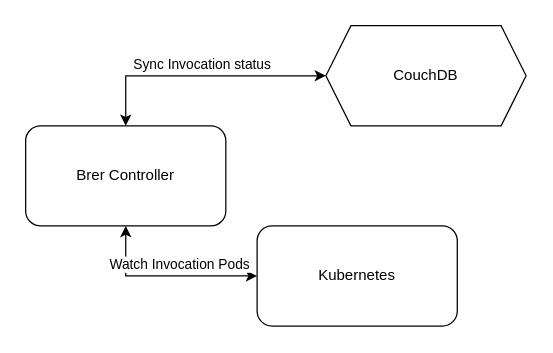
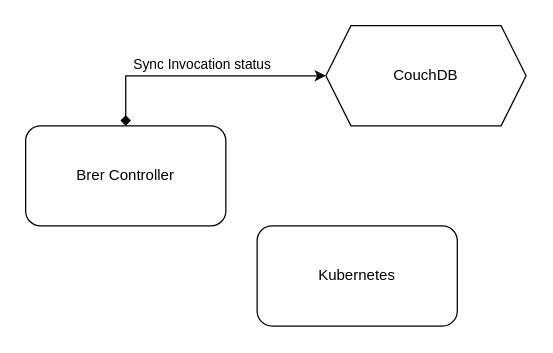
edge "CouchDB" -- "Brer Controller": arrowhead classic -> diamond
edge "Brer Controller" -- "Kubernetes": removed, label "Watch Invocation Pods"
